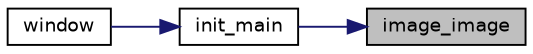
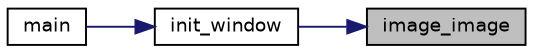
node "window": label "window" -> "main"
node "init_main": label "init_main" -> "init_window"
